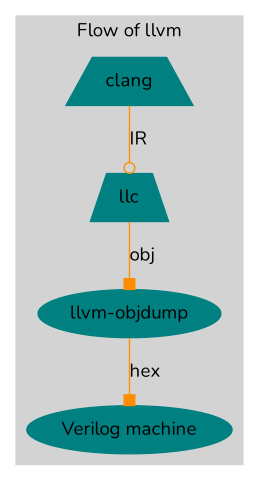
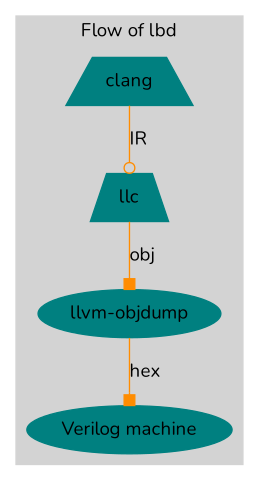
cluster "Flow of llvm": label "Flow of llvm" -> "Flow of lbd"
